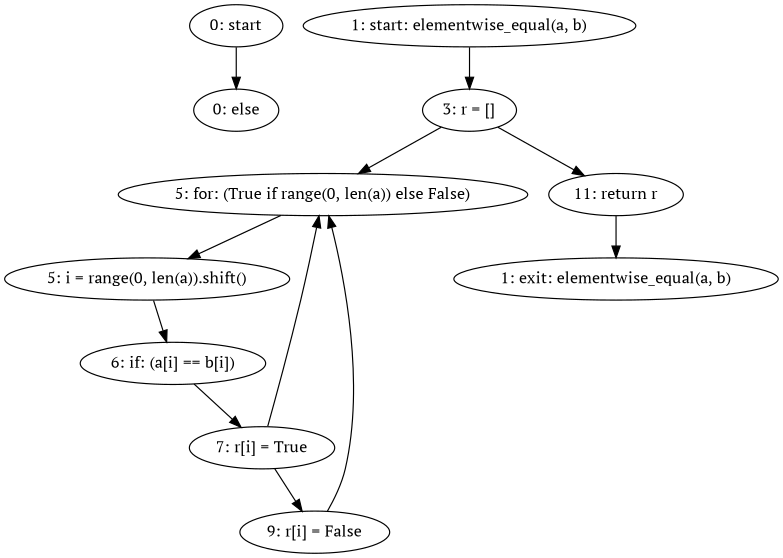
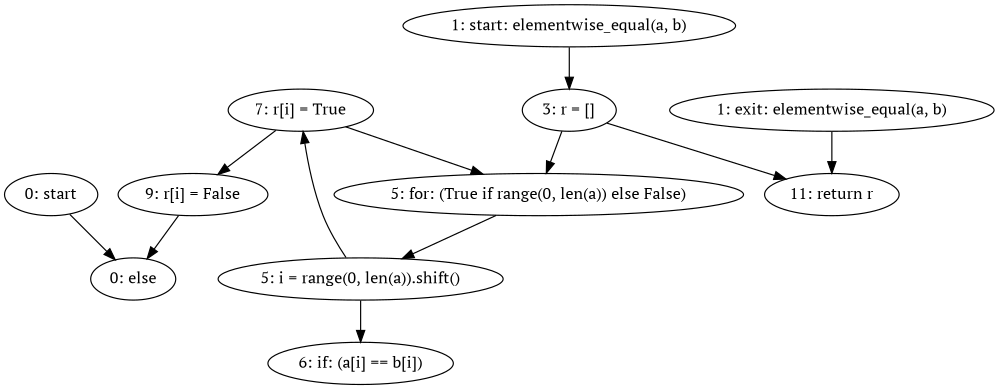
edge "11: return r" -> "1: exit: elementwise_equal(a, b)": reversed
edge "9: r[i] = False" -> "5: for: (True if range(0, len(a)) else False)": now "9: r[i] = False" -> "0: else"
edge "6: if: (a[i] == b[i])" -> "7: r[i] = True": now "5: i = range(0, len(a)).shift()" -> "7: r[i] = True"
